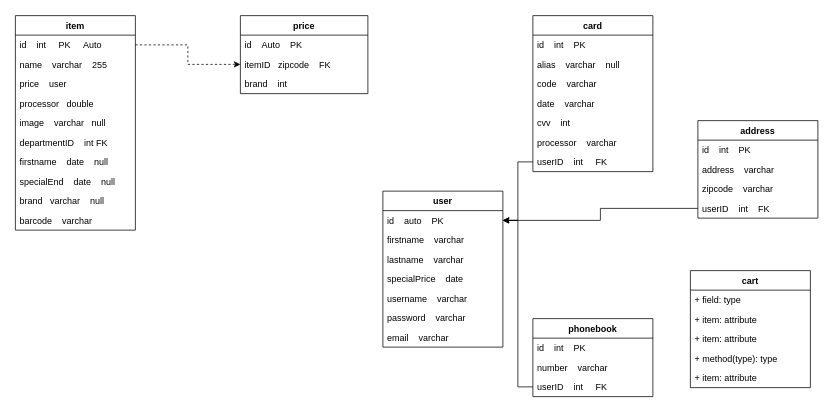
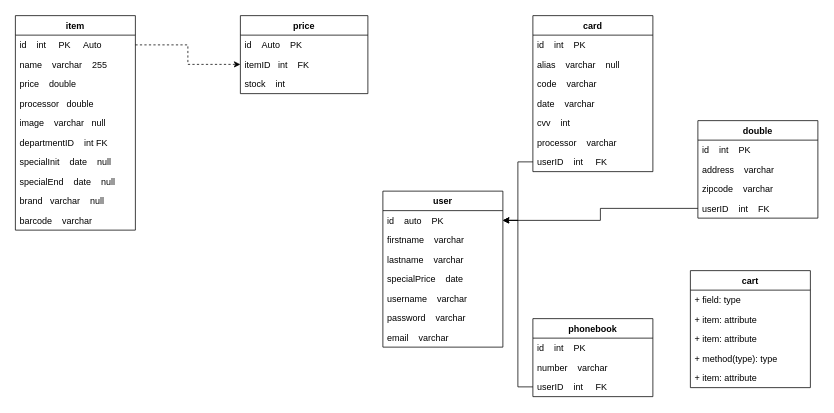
node "itemID zipcode FK": label "itemID zipcode FK" -> "itemID int FK"
node "price user": label "price user" -> "price double"
node "brand int": label "brand int" -> "stock int"
node "address": label "address" -> "double"
node "firstname date null": label "firstname date null" -> "specialInit date null"
